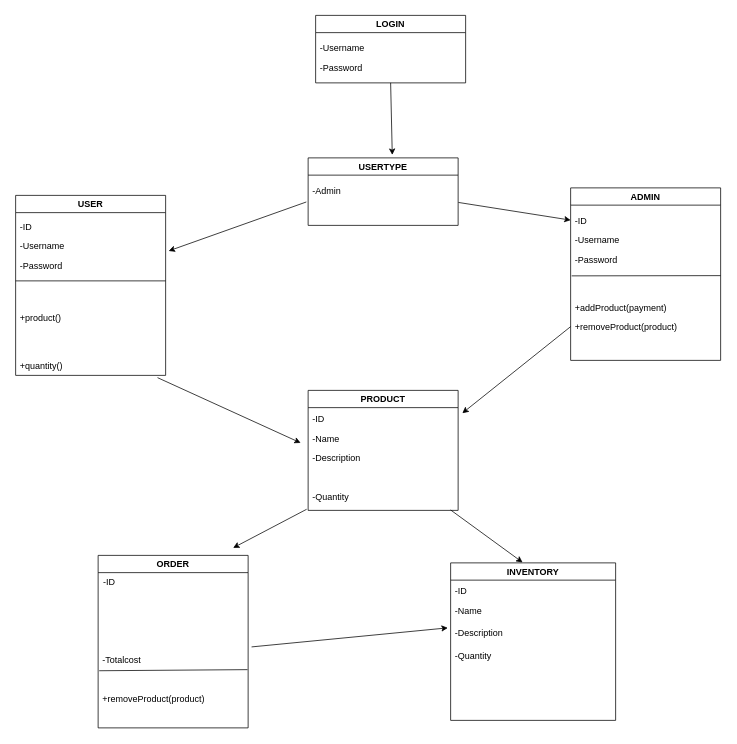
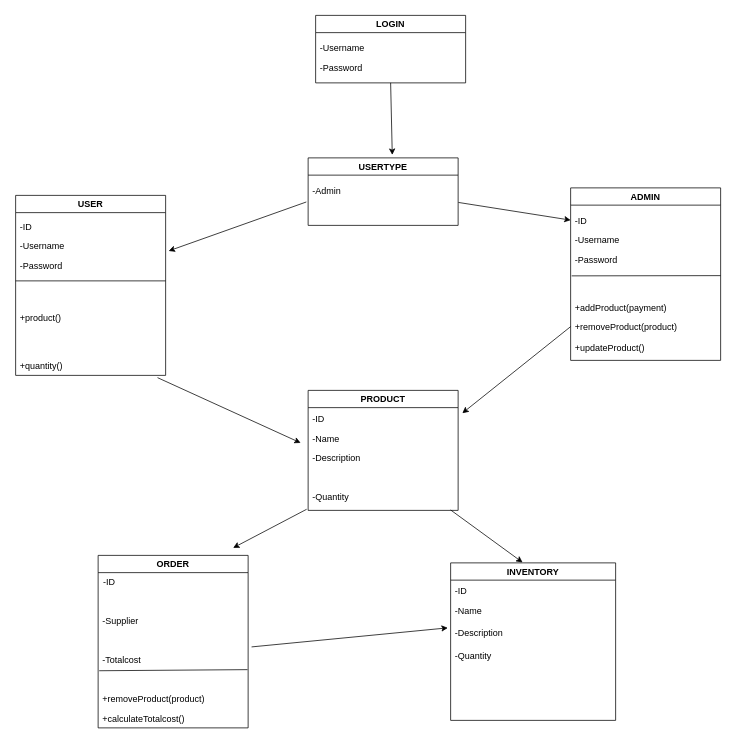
node "+updateProduct()": added
node "-Supplier": added
node "+calculateTotalcost()": added
